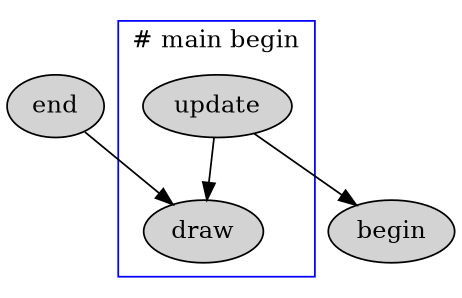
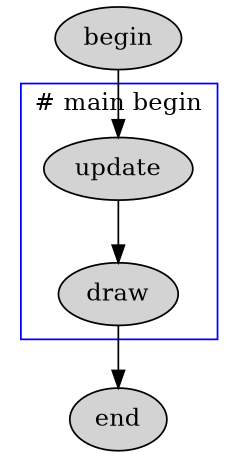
edge "update" -> "begin": reversed
edge "end" -> "draw": reversed
